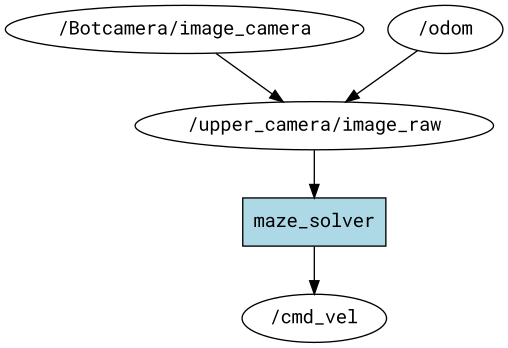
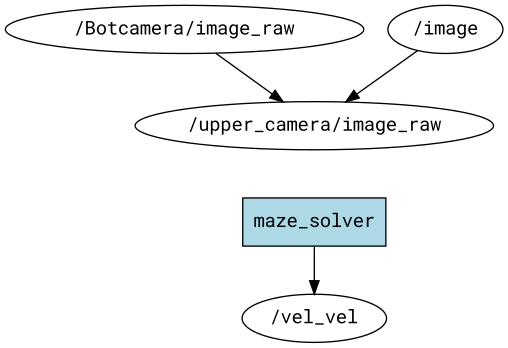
node "/Botcamera/image_camera": label "/Botcamera/image_camera" -> "/Botcamera/image_raw"
node "/odom": label "/odom" -> "/image"
edge "/upper_camera/image_raw" -> "maze_solver": removed
node "/cmd_vel": label "/cmd_vel" -> "/vel_vel"
